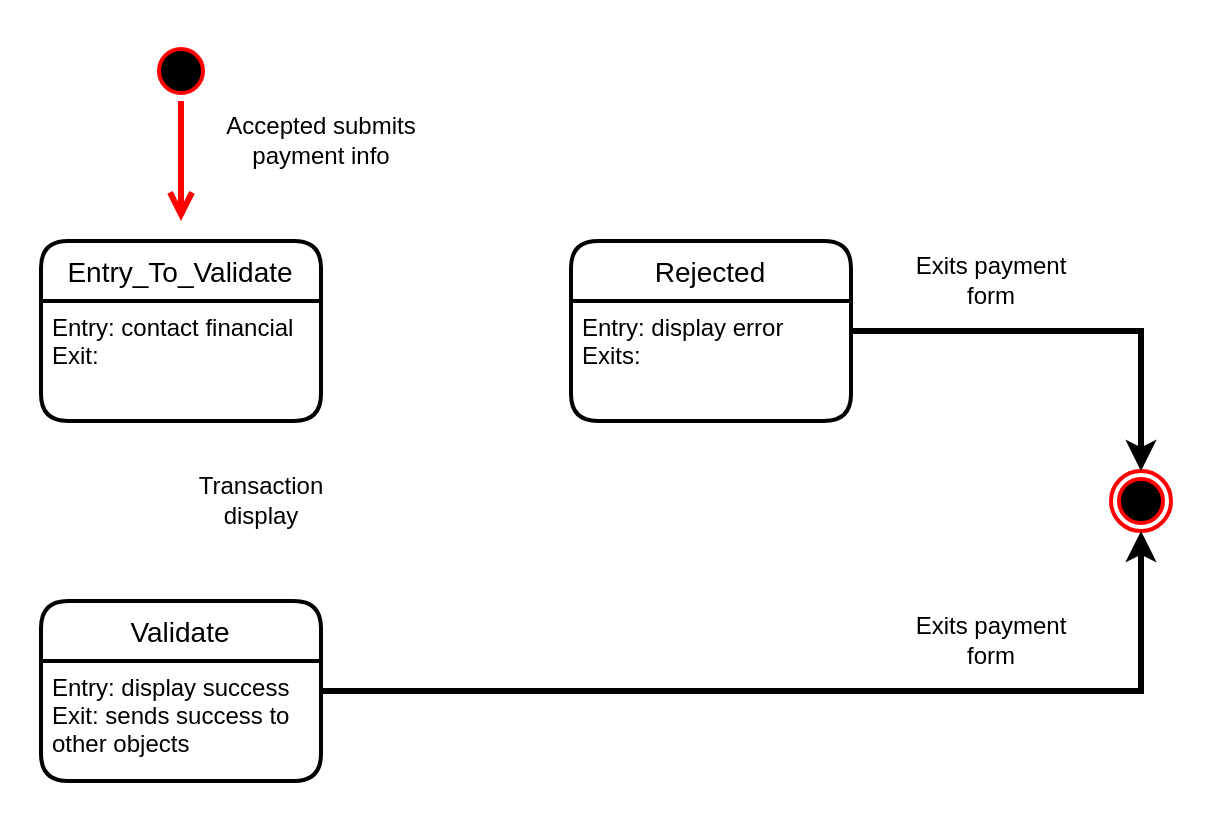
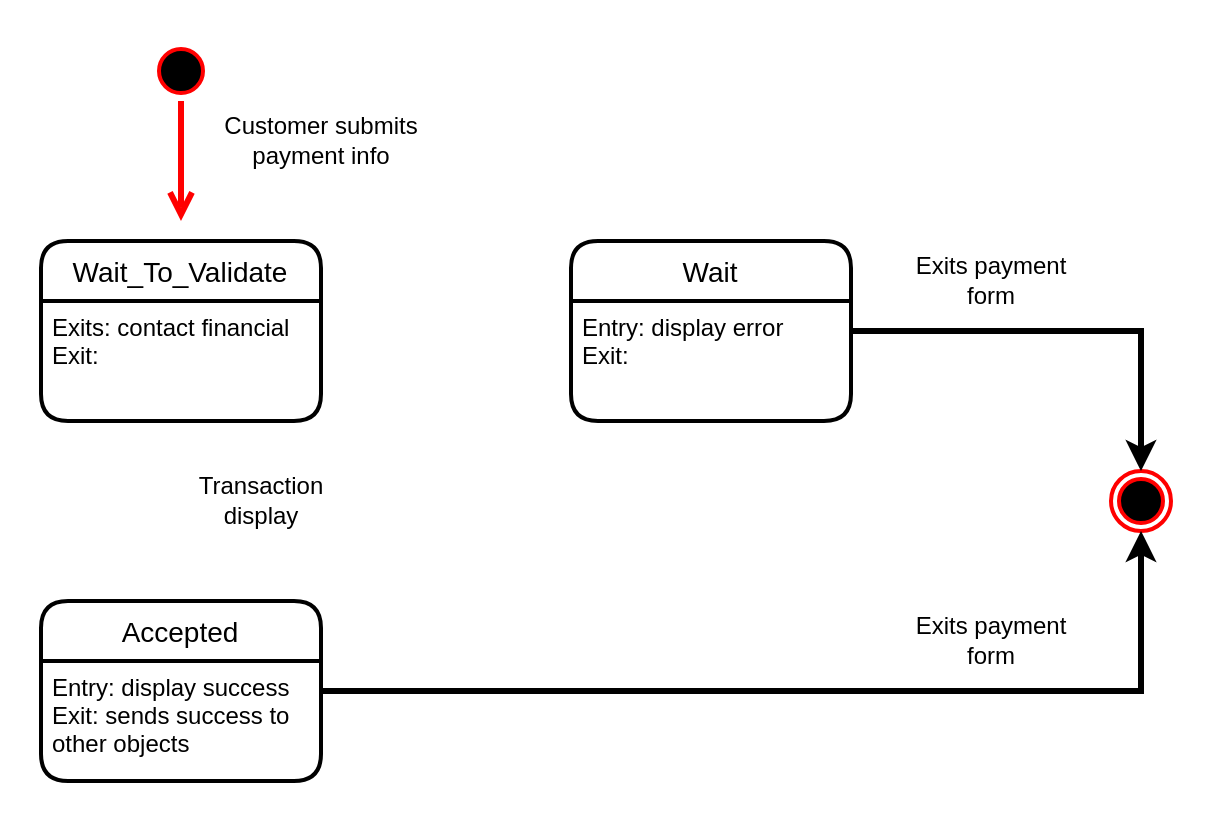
node "Accepted submits payment info": label "Accepted submits payment info" -> "Customer submits payment info"
node "Entry_To_Validate": label "Entry_To_Validate" -> "Wait_To_Validate"
node "Rejected": label "Rejected" -> "Wait"
node "Entry: contact financial Exit:": label "Entry: contact financial Exit:" -> "Exits: contact financial Exit:"
node "Entry: display error Exits:": label "Entry: display error Exits:" -> "Entry: display error Exit:"
node "Validate": label "Validate" -> "Accepted"
